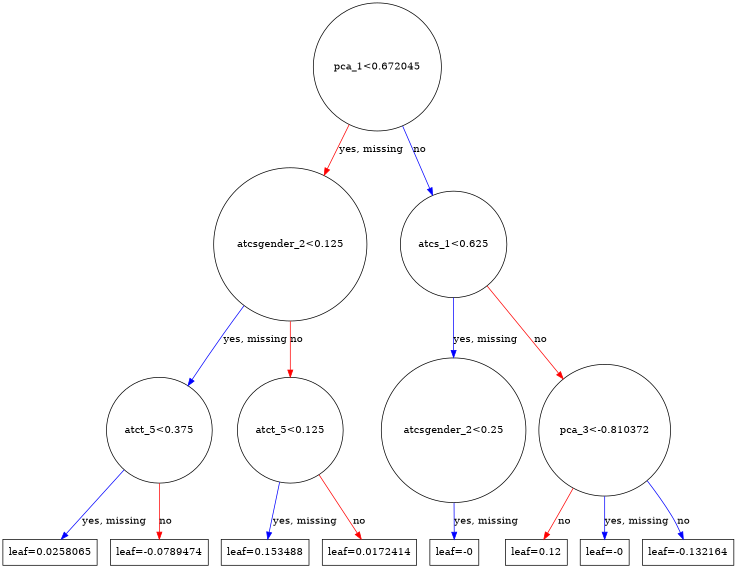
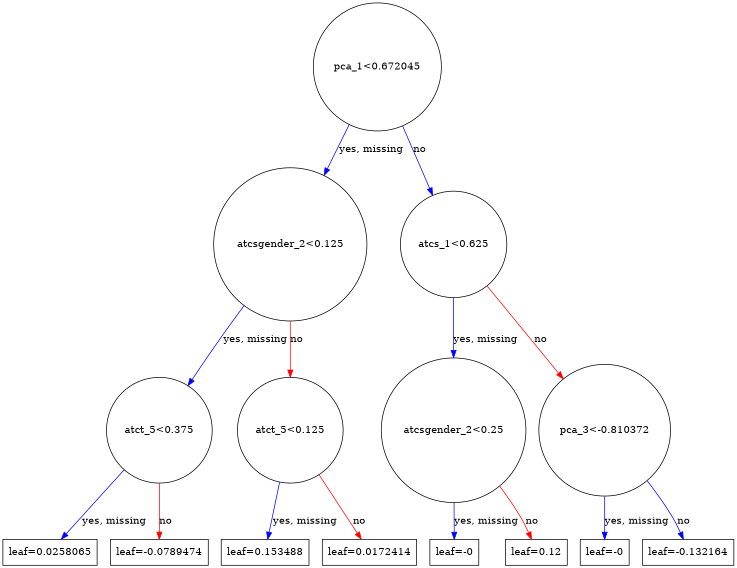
edge "pca_1<0.672045" -> "atcsgender_2<0.125": color #ff0000 -> #0000ff
edge "pca_3<-0.810372" -> "leaf=0.12": now "atcsgender_2<0.25" -> "leaf=0.12"
